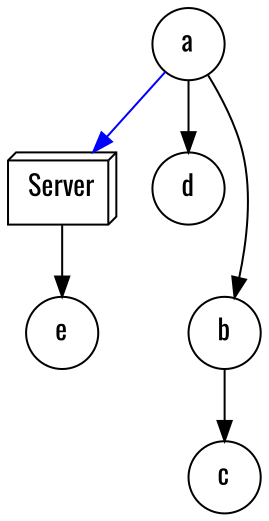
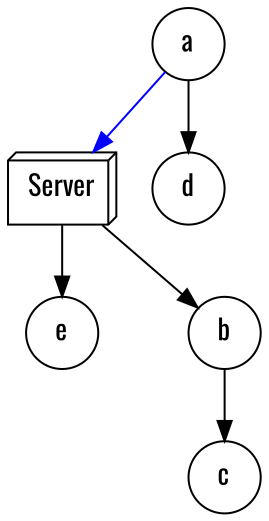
edge "a" -> "b": now "Server" -> "b"
